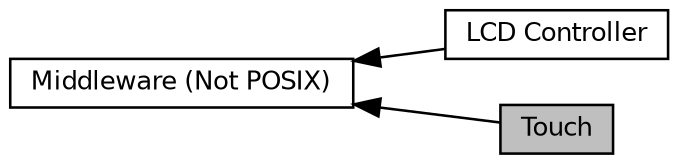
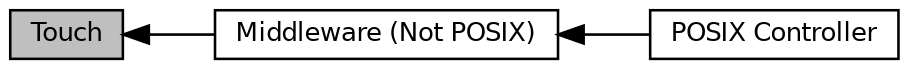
node "LCD Controller": label "LCD Controller" -> "POSIX Controller"
edge "Touch" -> "Middleware (Not POSIX)": reversed
